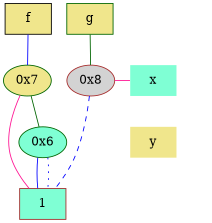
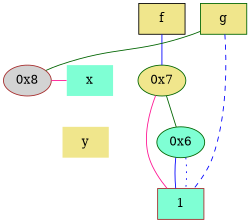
edge "0x8" -- "1": now "g" -- "1"
